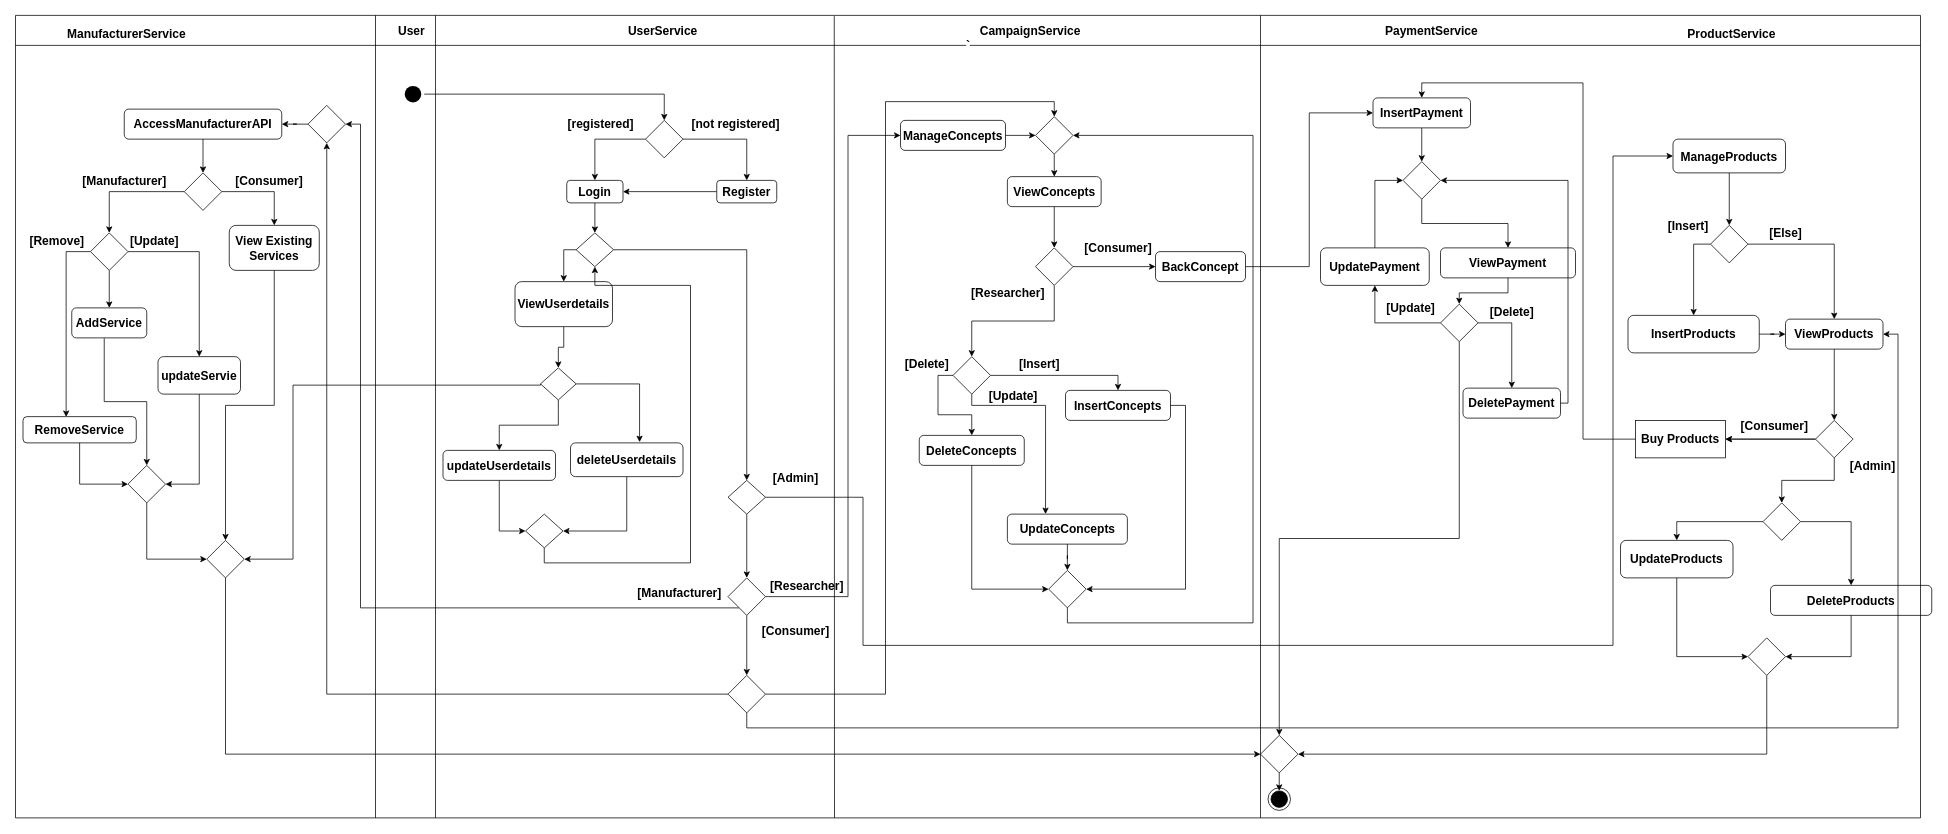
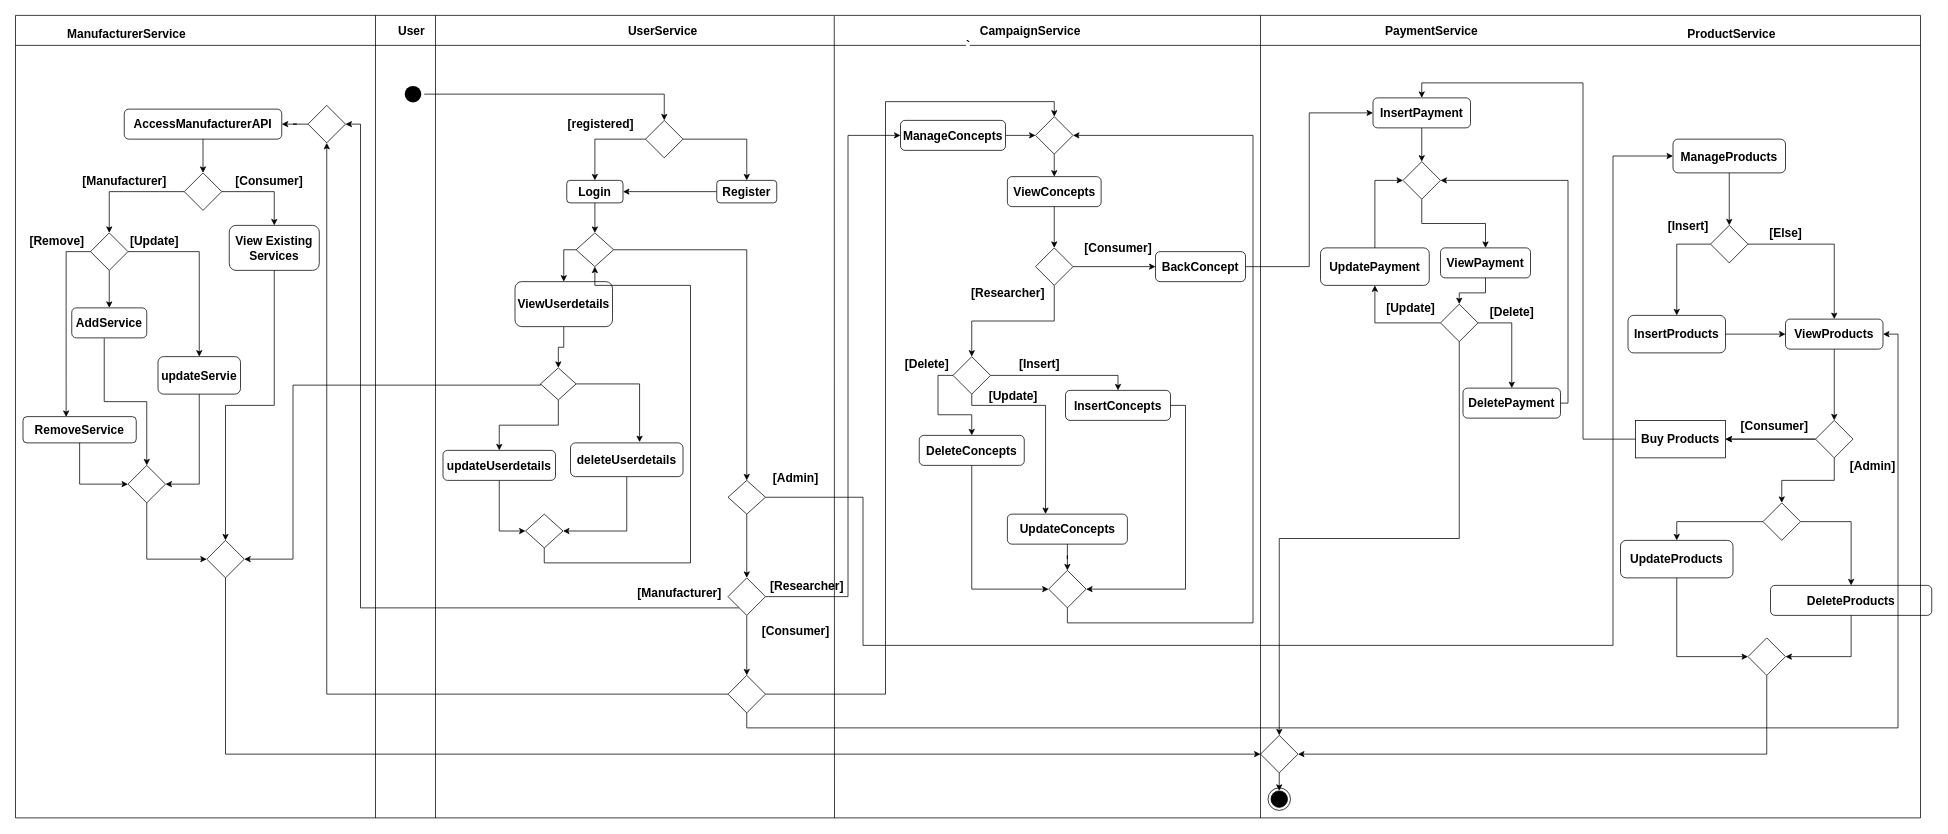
node "[not registered]": removed
node "ViewPayment": size 135x30 -> 90x30
node "InsertProducts": size 131x38 -> 98x38
